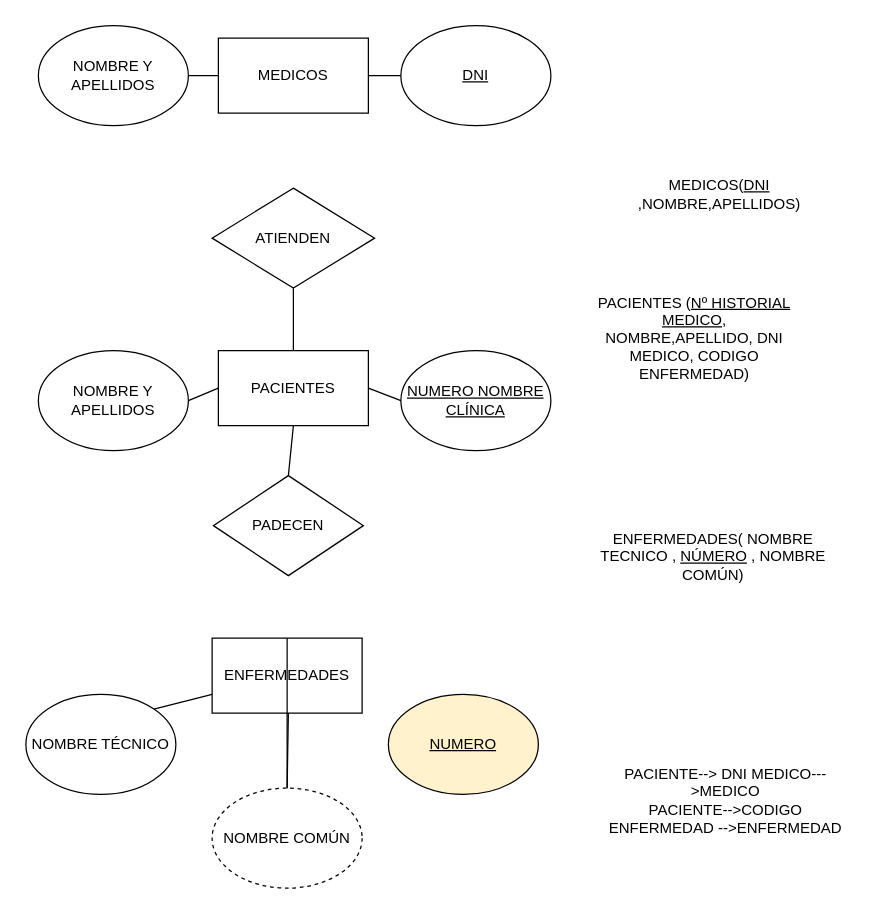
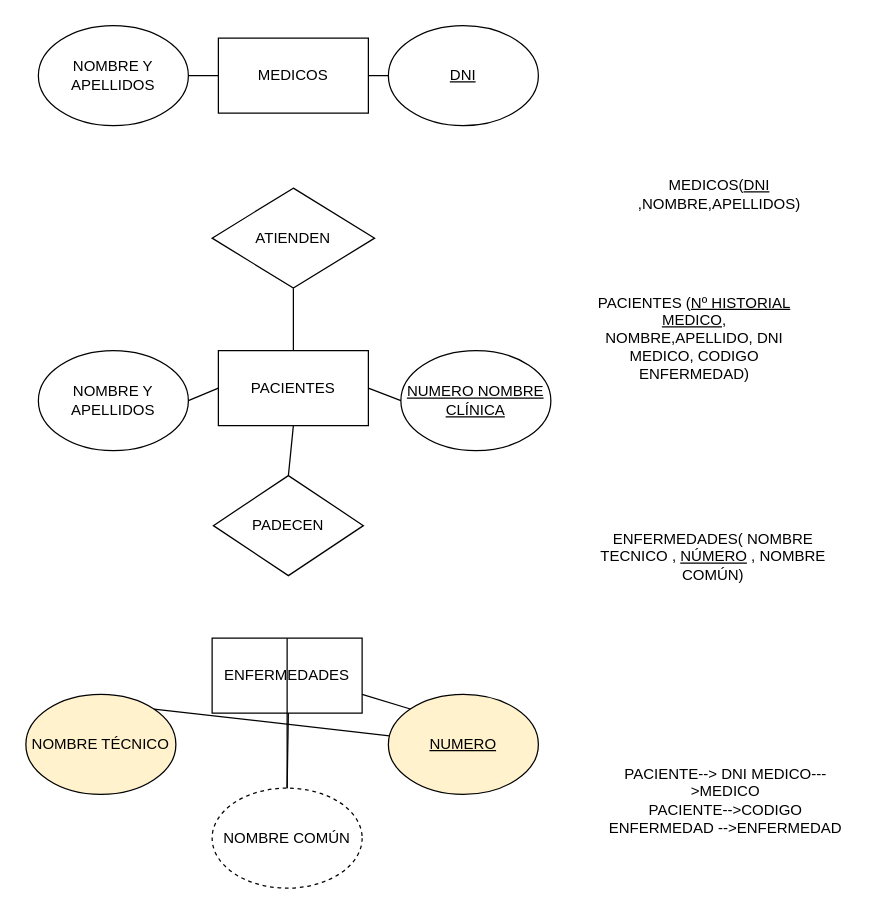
node "DNI": moved (476, 76) -> (463, 76)
edge "ENFERMEDADES" -- "NOMBRE TÉCNICO": now "NUMERO" -- "NOMBRE TÉCNICO"
edge "ENFERMEDADES" -- "NUMERO": added
node "NOMBRE TÉCNICO": fillcolor #ffffff -> #fff2cc
